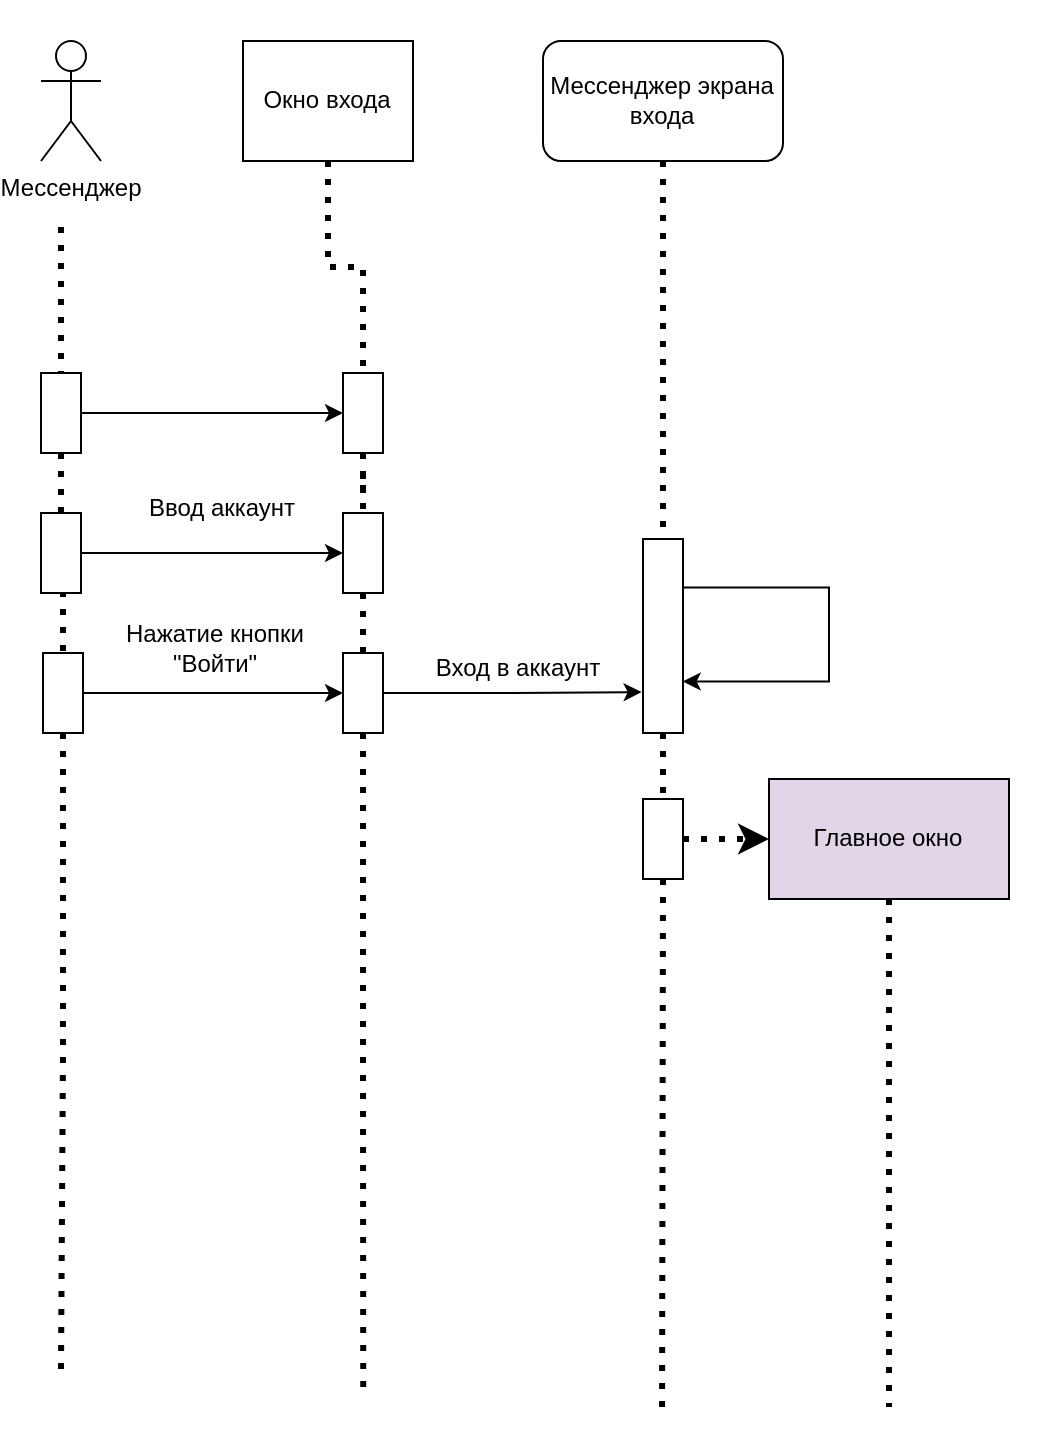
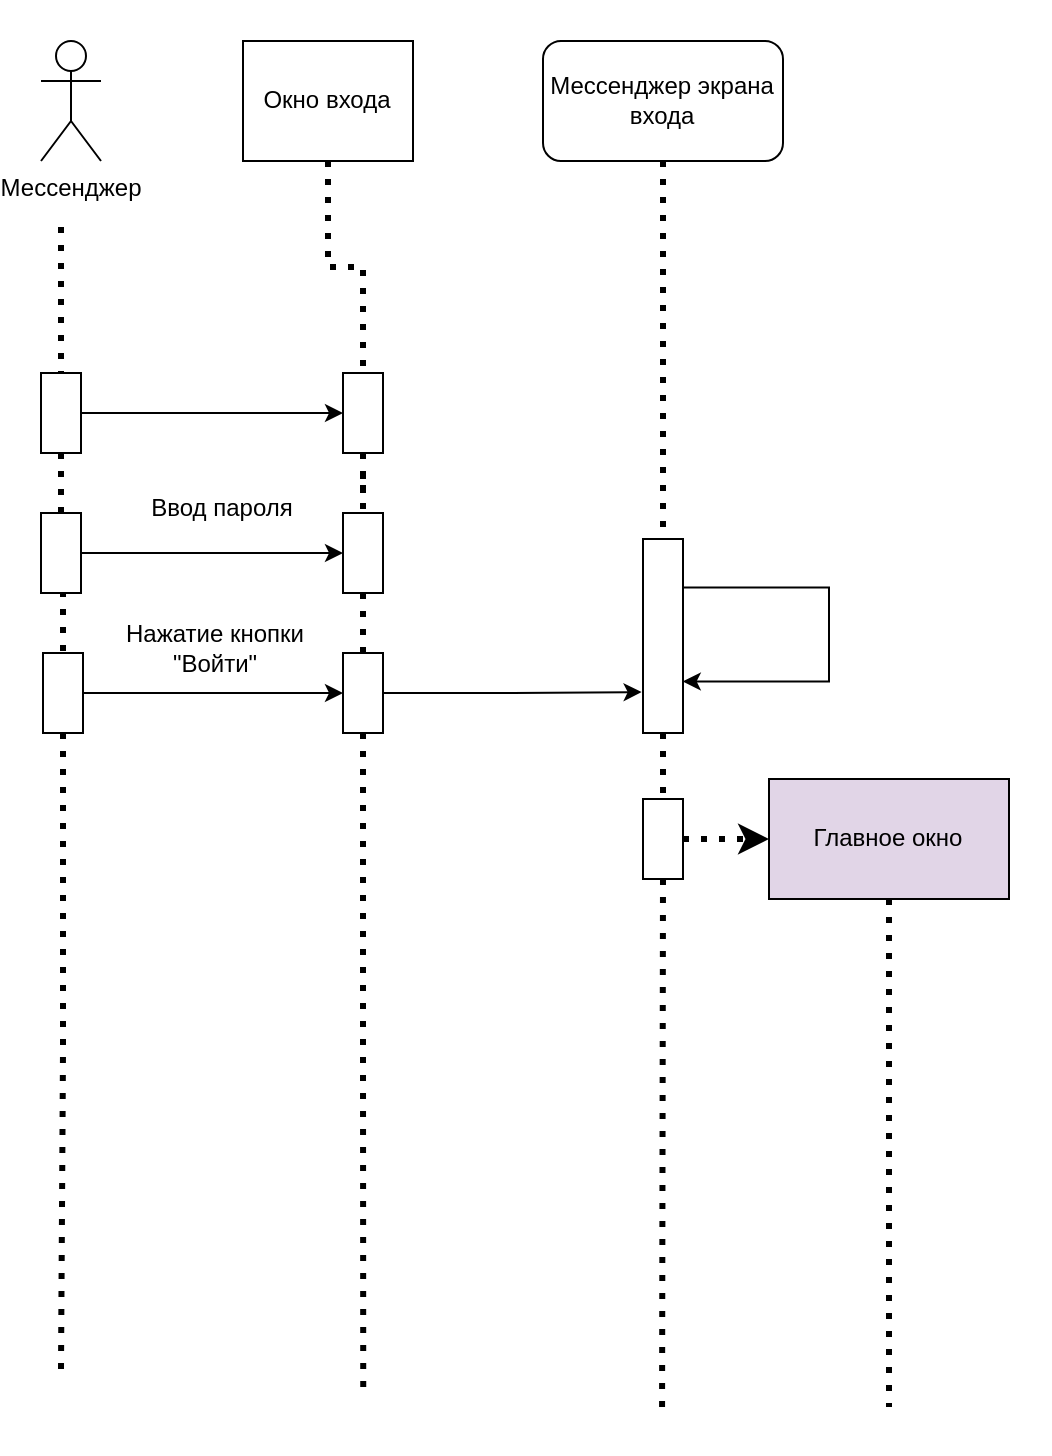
node "Ввод аккаунт": label "Ввод аккаунт" -> "Ввод пароля"
node "Вход в аккаунт": removed
